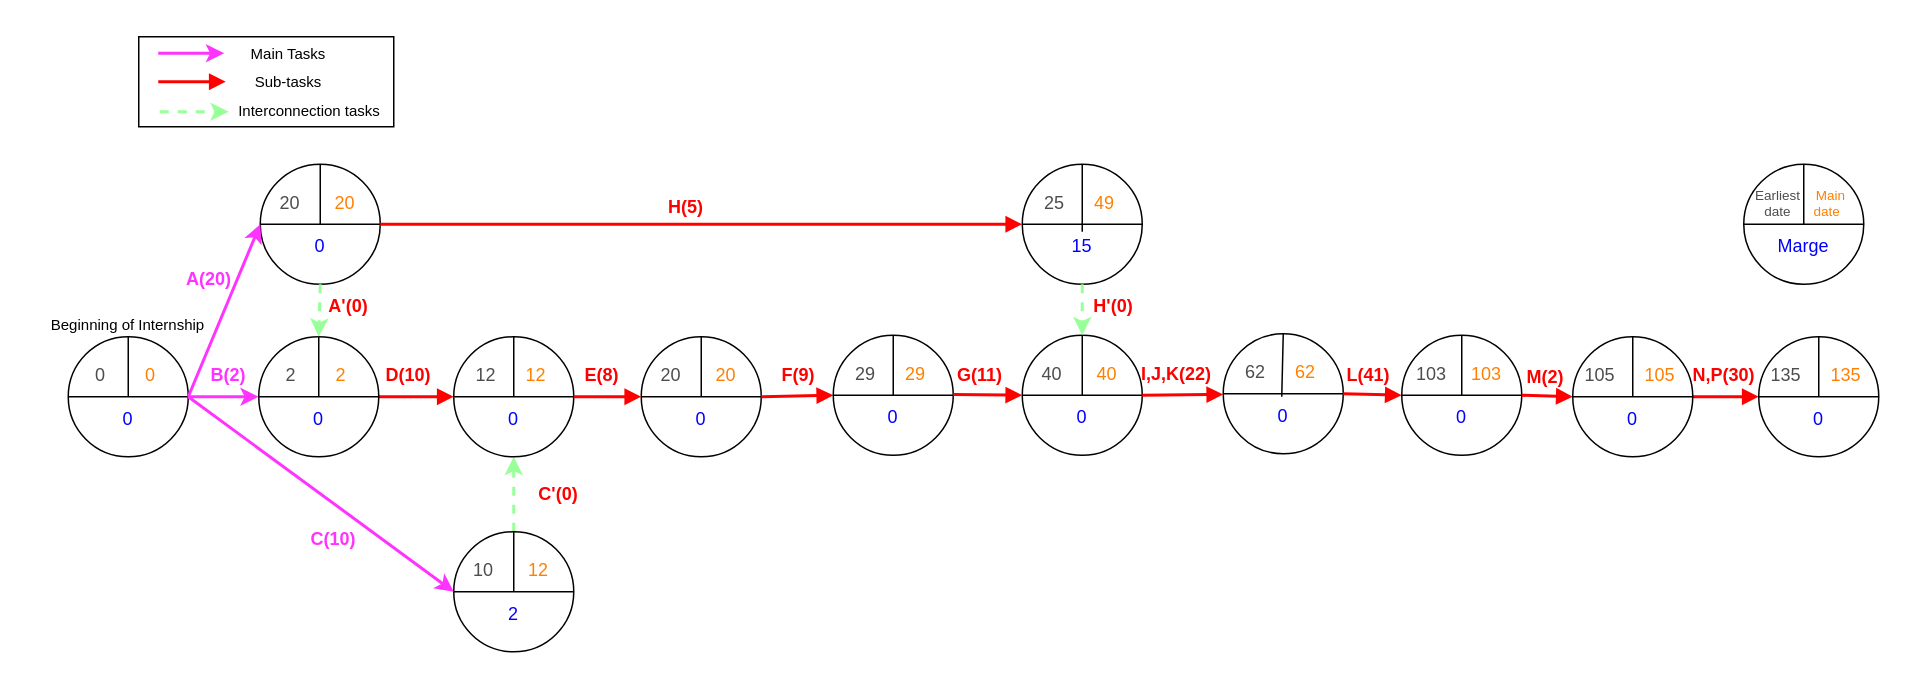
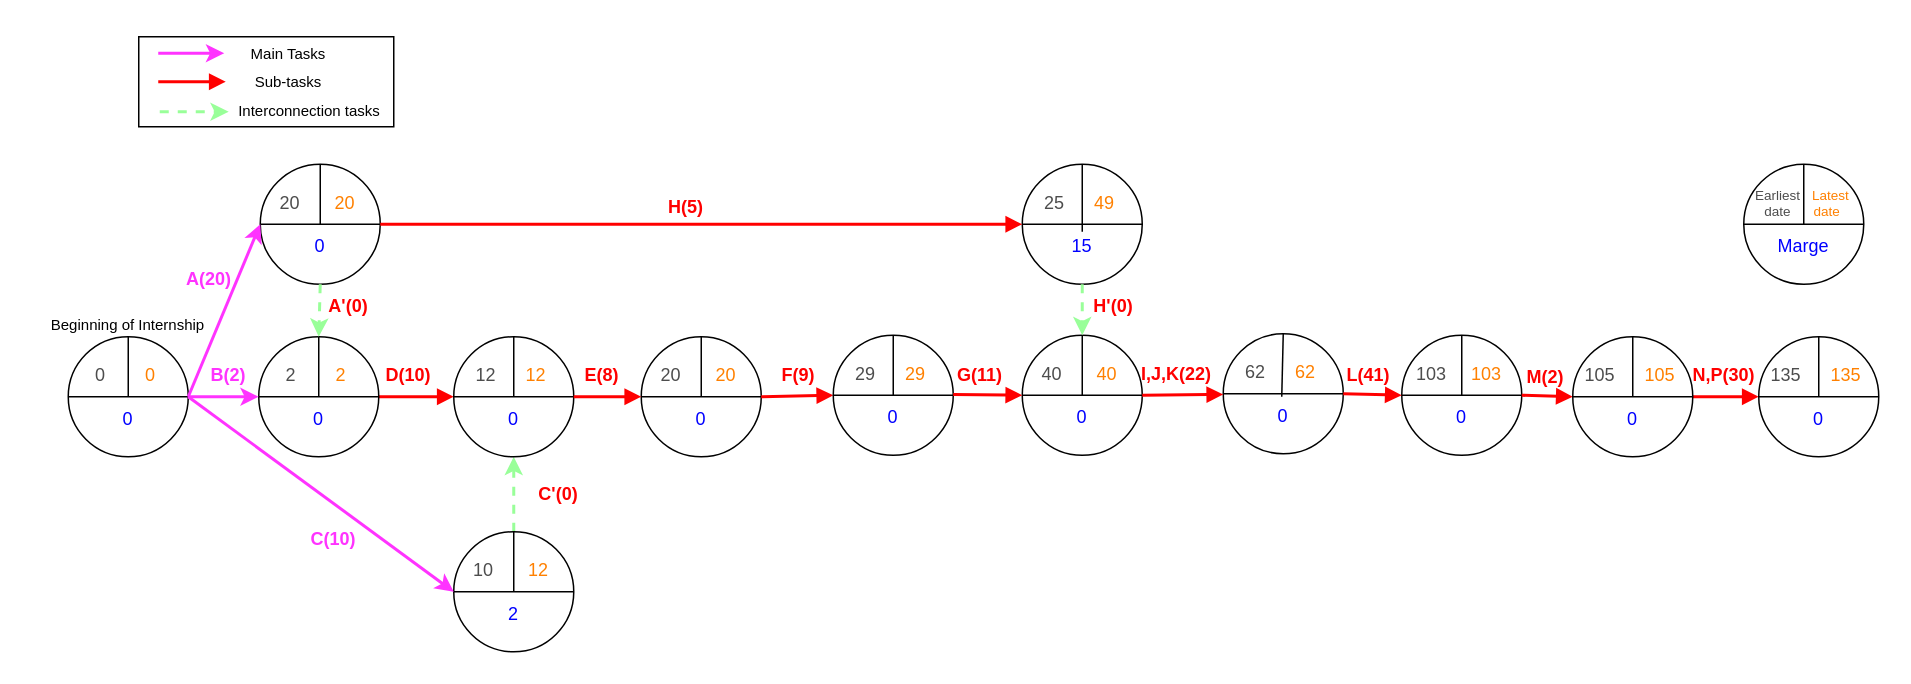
node "Main date": label "Main date" -> "Latest date"
